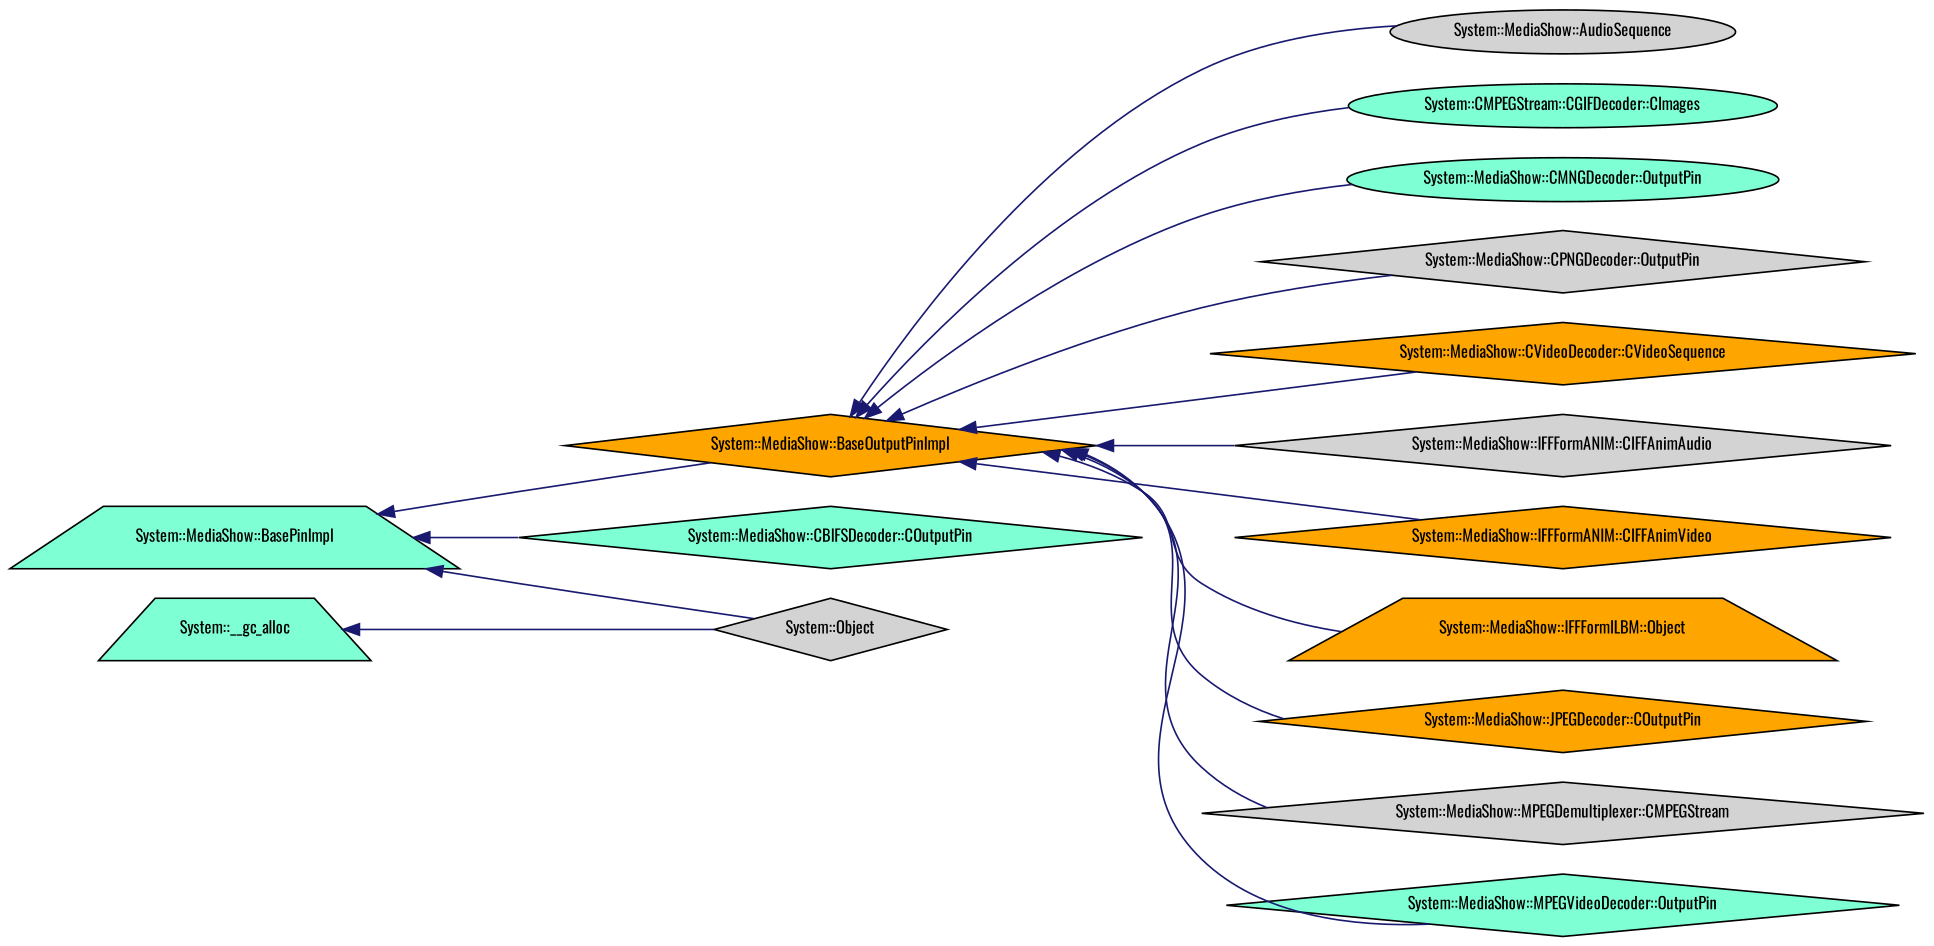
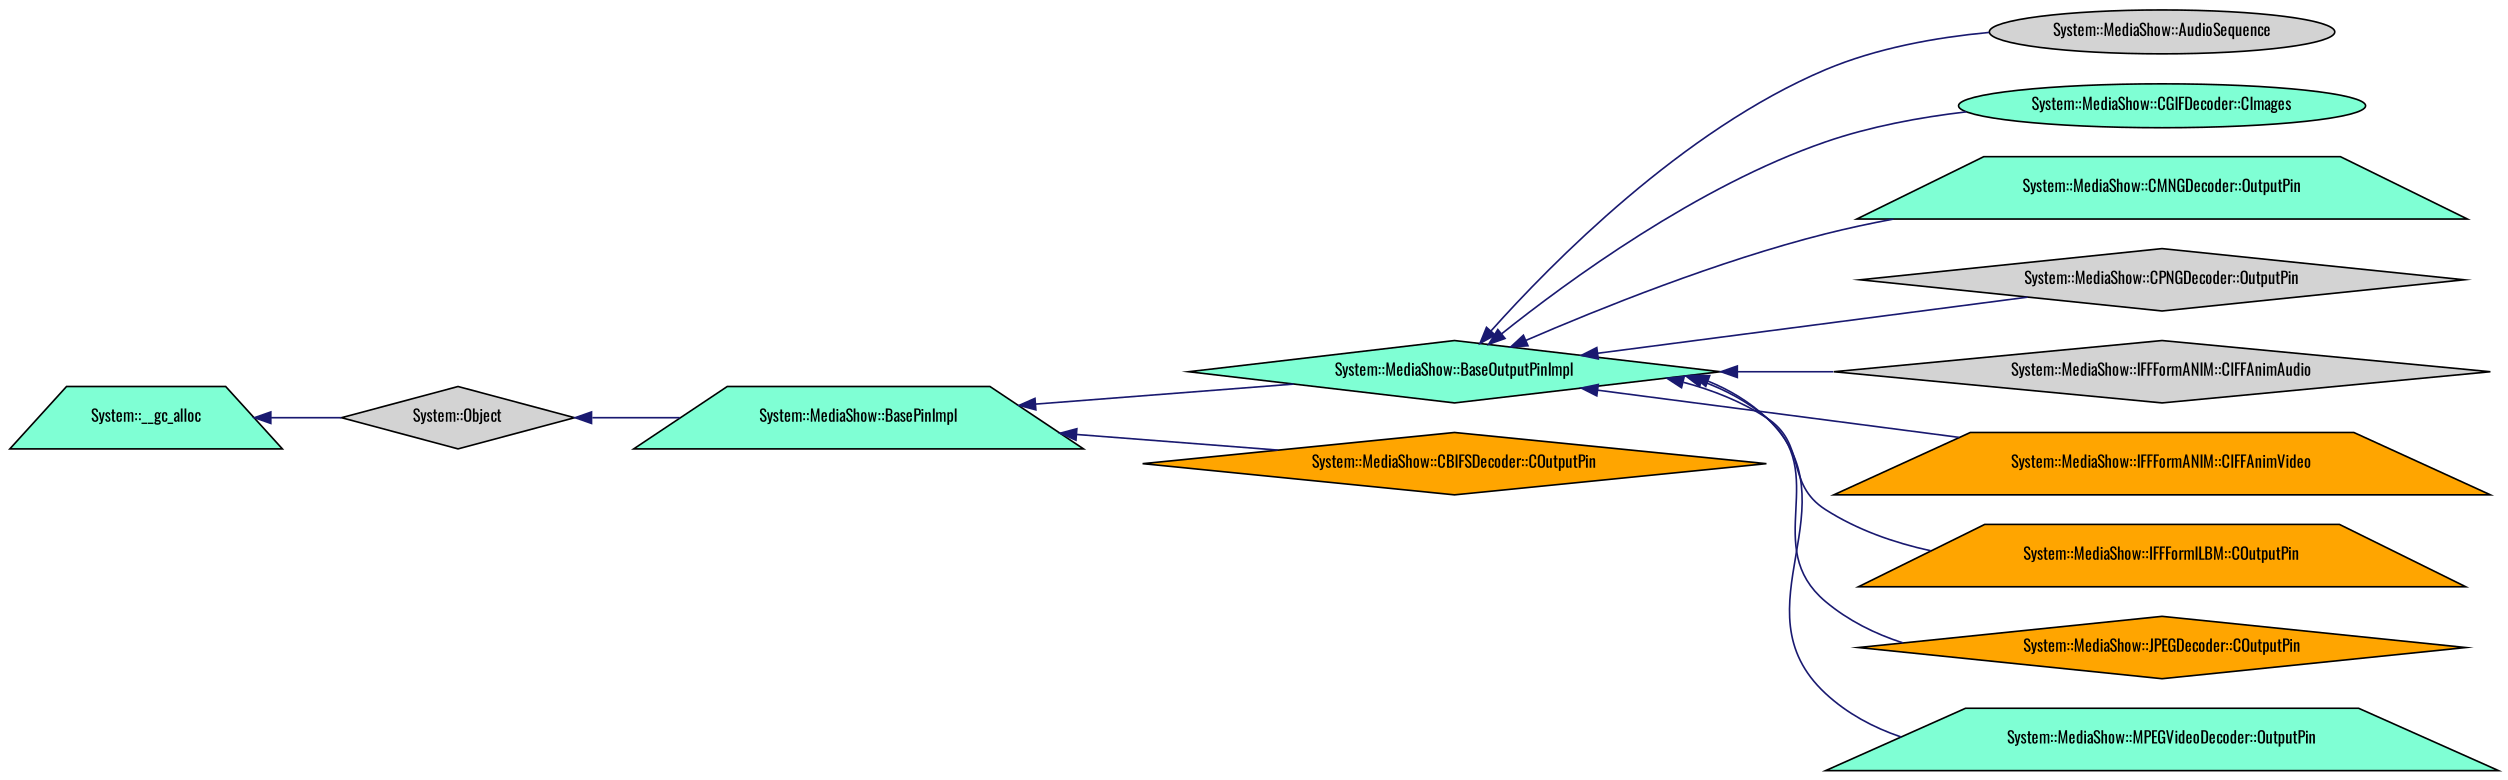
node "System::CMPEGStream::CGIFDecoder::CImages": label "System::CMPEGStream::CGIFDecoder::CImages" -> "System::MediaShow::CGIFDecoder::CImages"
node "System::MediaShow::CMNGDecoder::OutputPin": shape ellipse -> trapezium
node "System::MediaShow::CVideoDecoder::CVideoSequence": removed
node "System::MediaShow::BaseOutputPinImpl": fillcolor orange -> aquamarine
node "System::MediaShow::CBIFSDecoder::COutputPin": fillcolor aquamarine -> orange
node "System::MediaShow::IFFFormANIM::CIFFAnimVideo": shape diamond -> trapezium
edge "System::Object" -> "System::MediaShow::BasePinImpl": reversed
node "System::MediaShow::IFFFormILBM::Object": label "System::MediaShow::IFFFormILBM::Object" -> "System::MediaShow::IFFFormILBM::COutputPin"
node "System::MediaShow::MPEGDemultiplexer::CMPEGStream": removed
node "System::MediaShow::MPEGVideoDecoder::OutputPin": shape diamond -> trapezium
